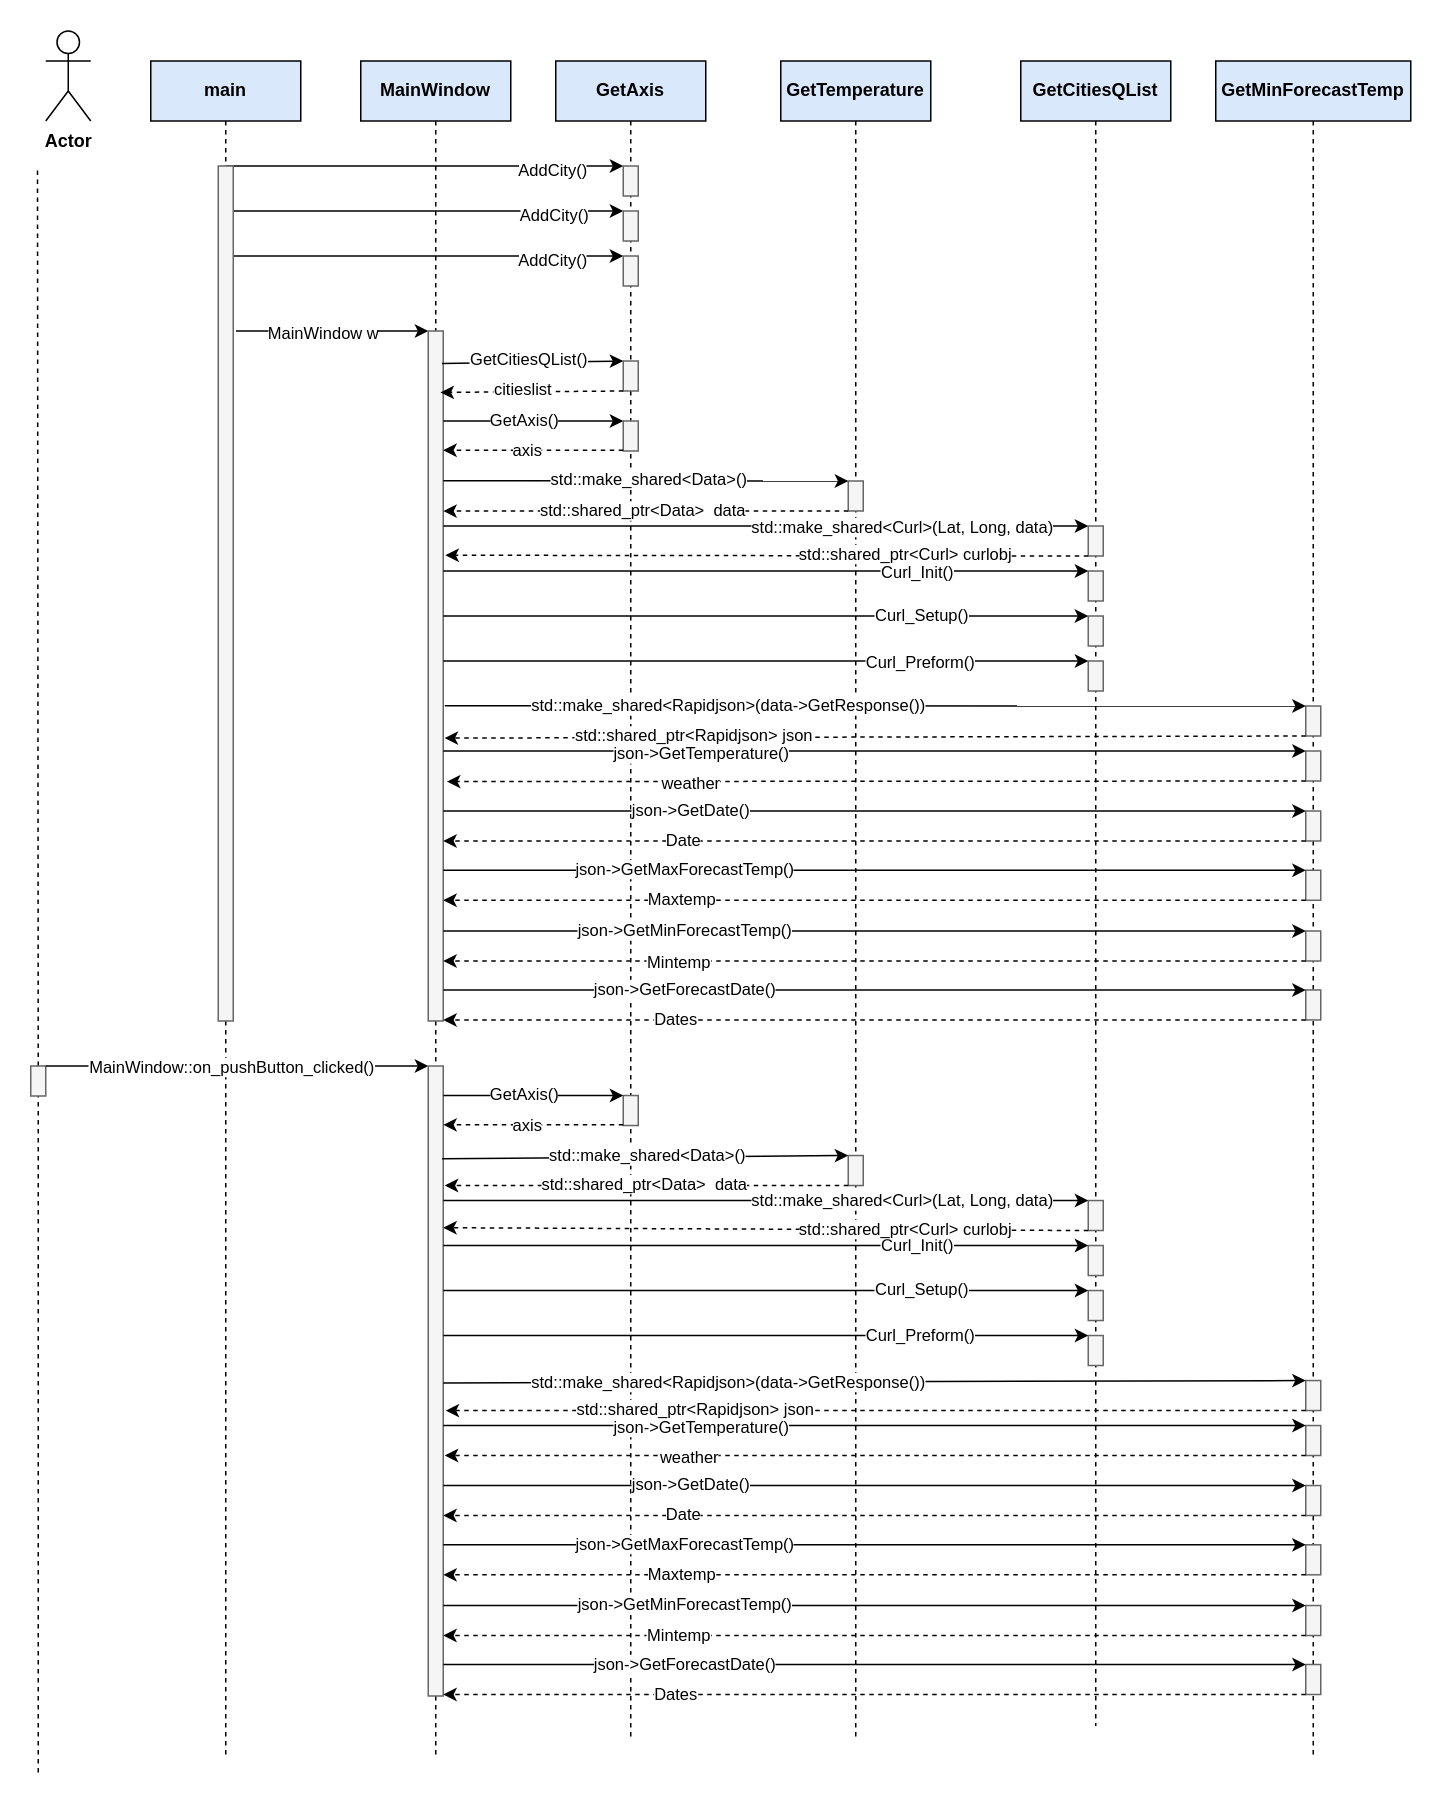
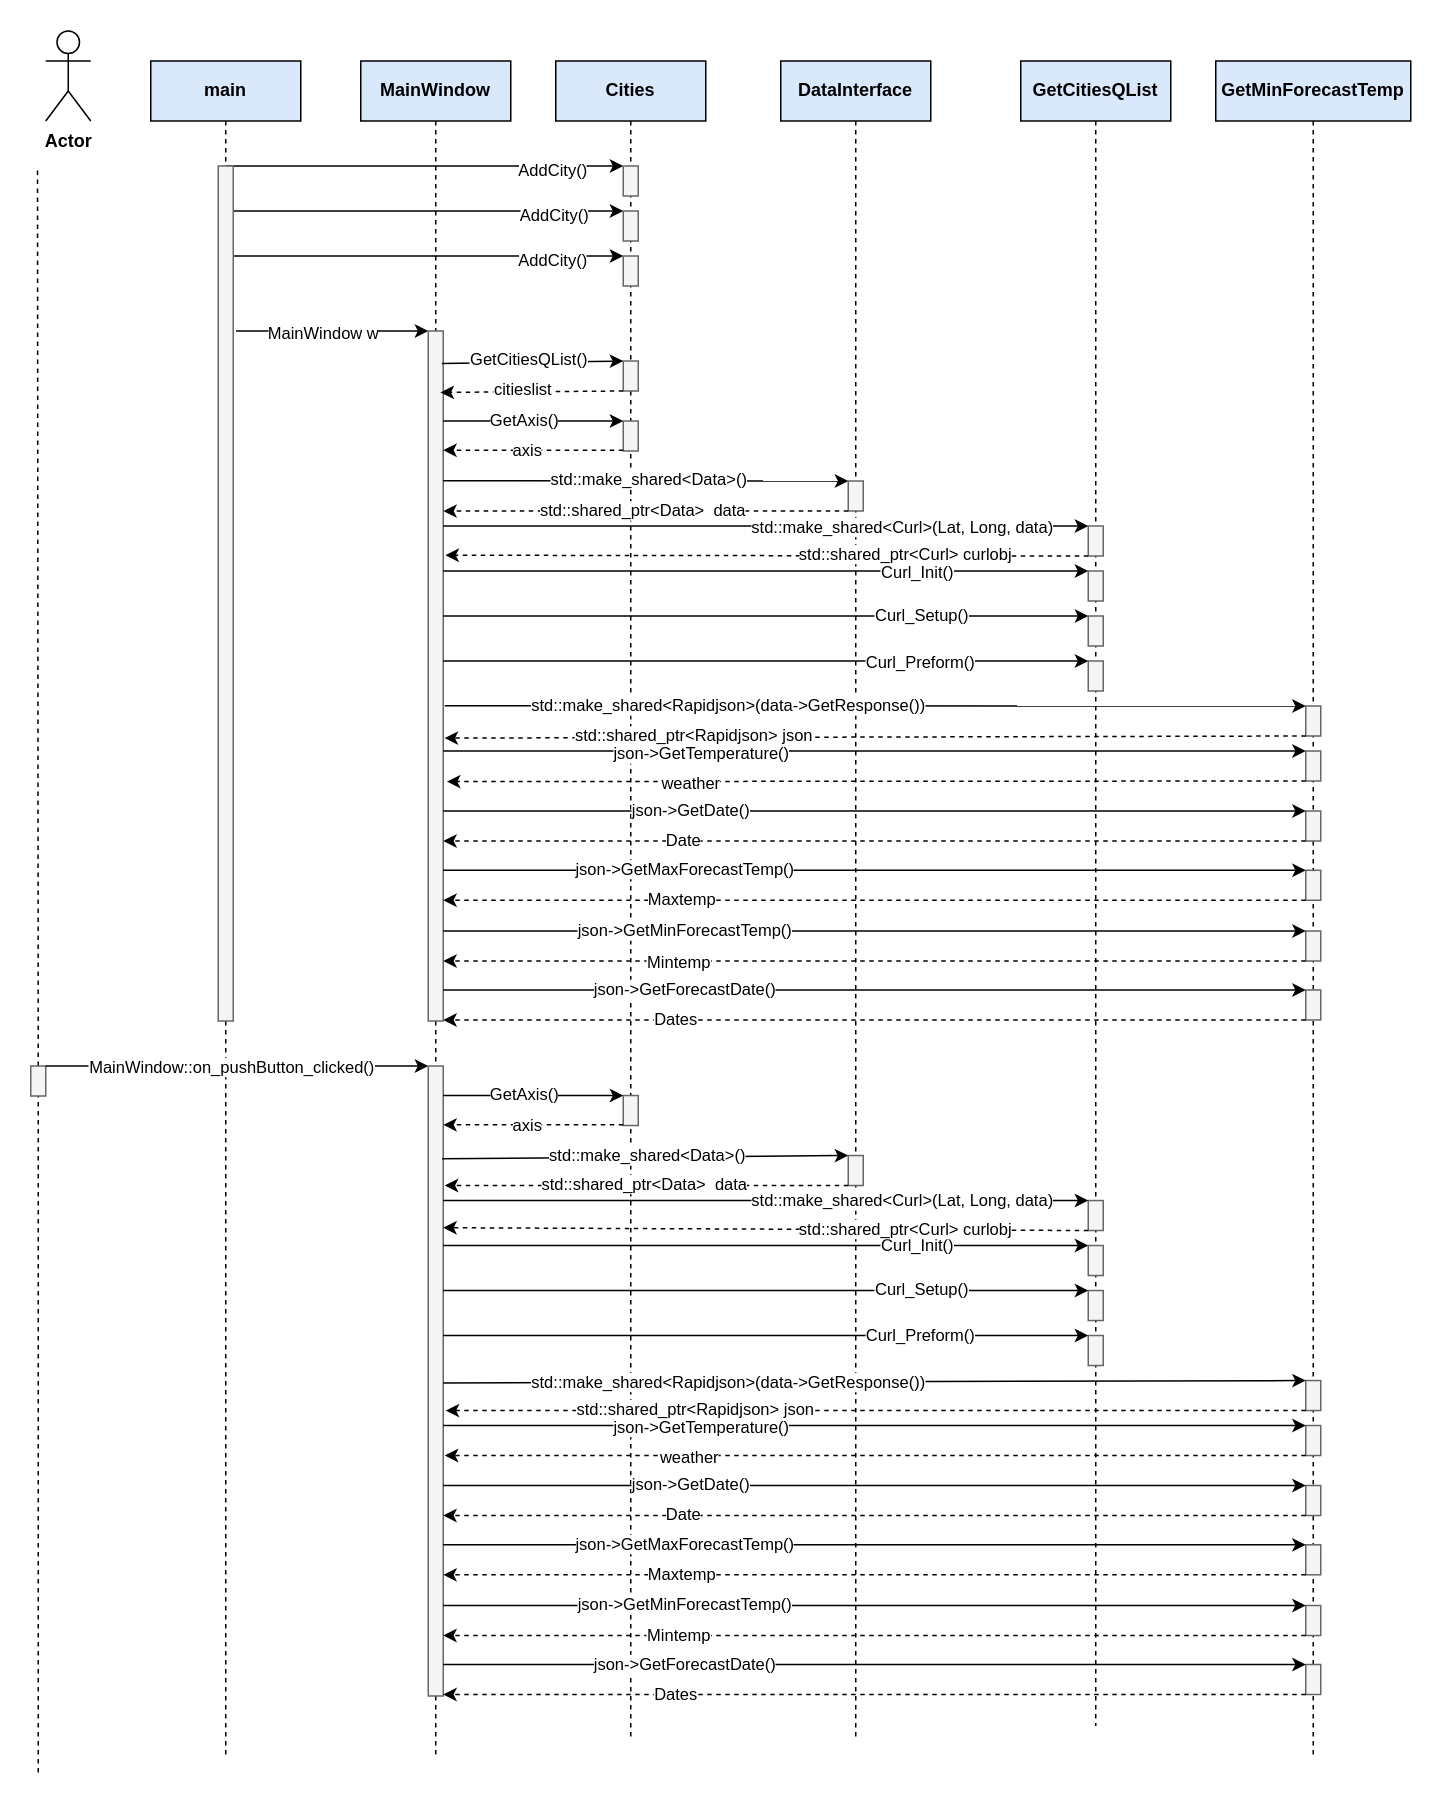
node "GetAxis": label "GetAxis" -> "Cities"
node "GetTemperature": label "GetTemperature" -> "DataInterface"
